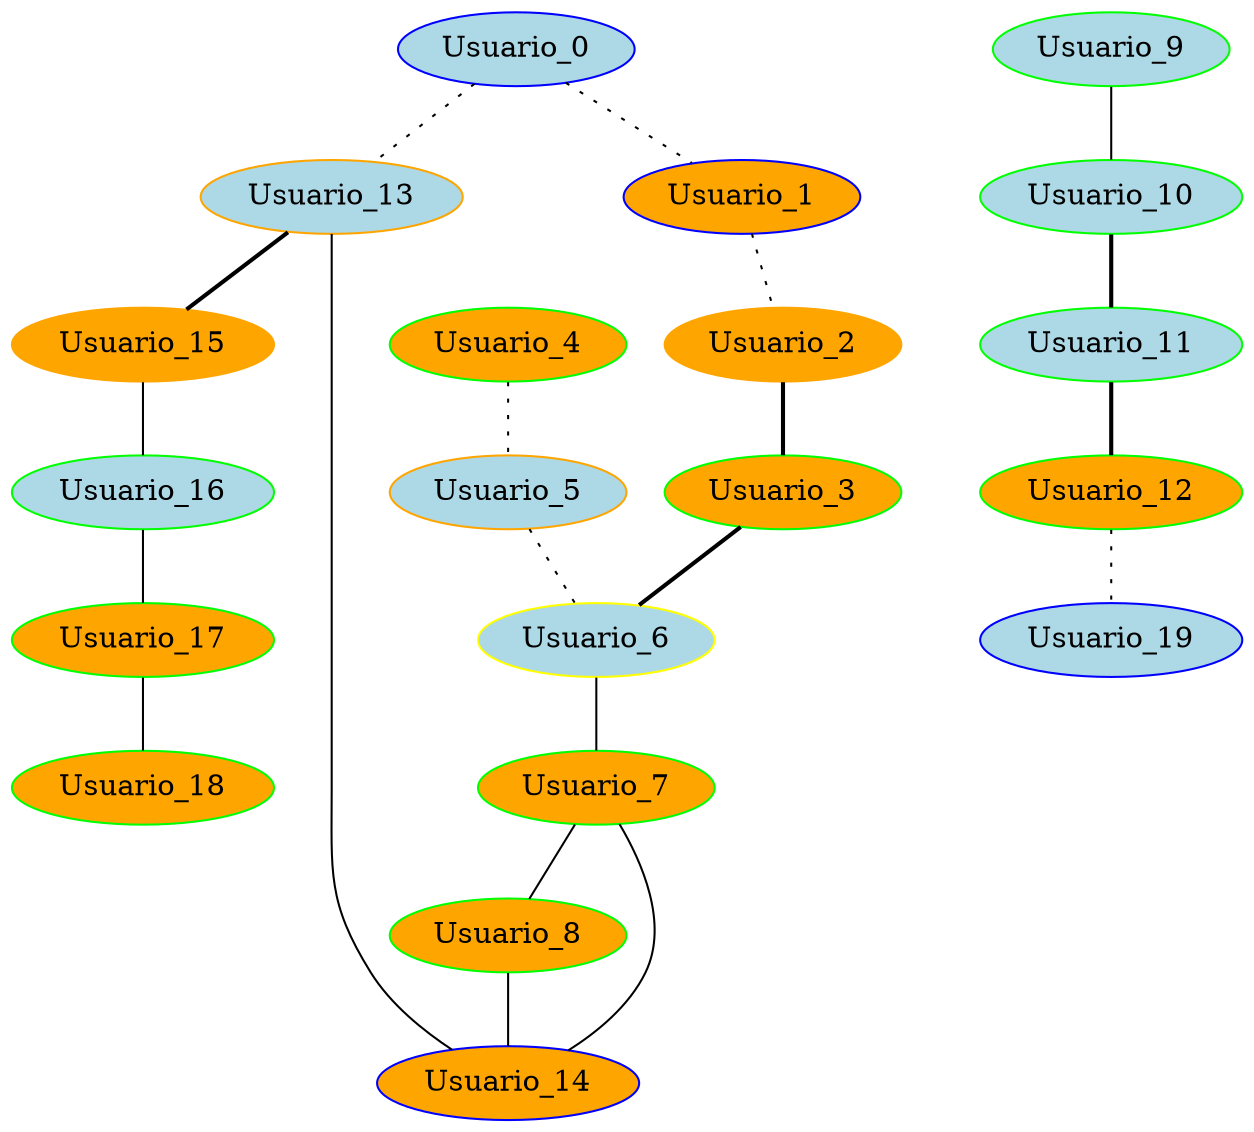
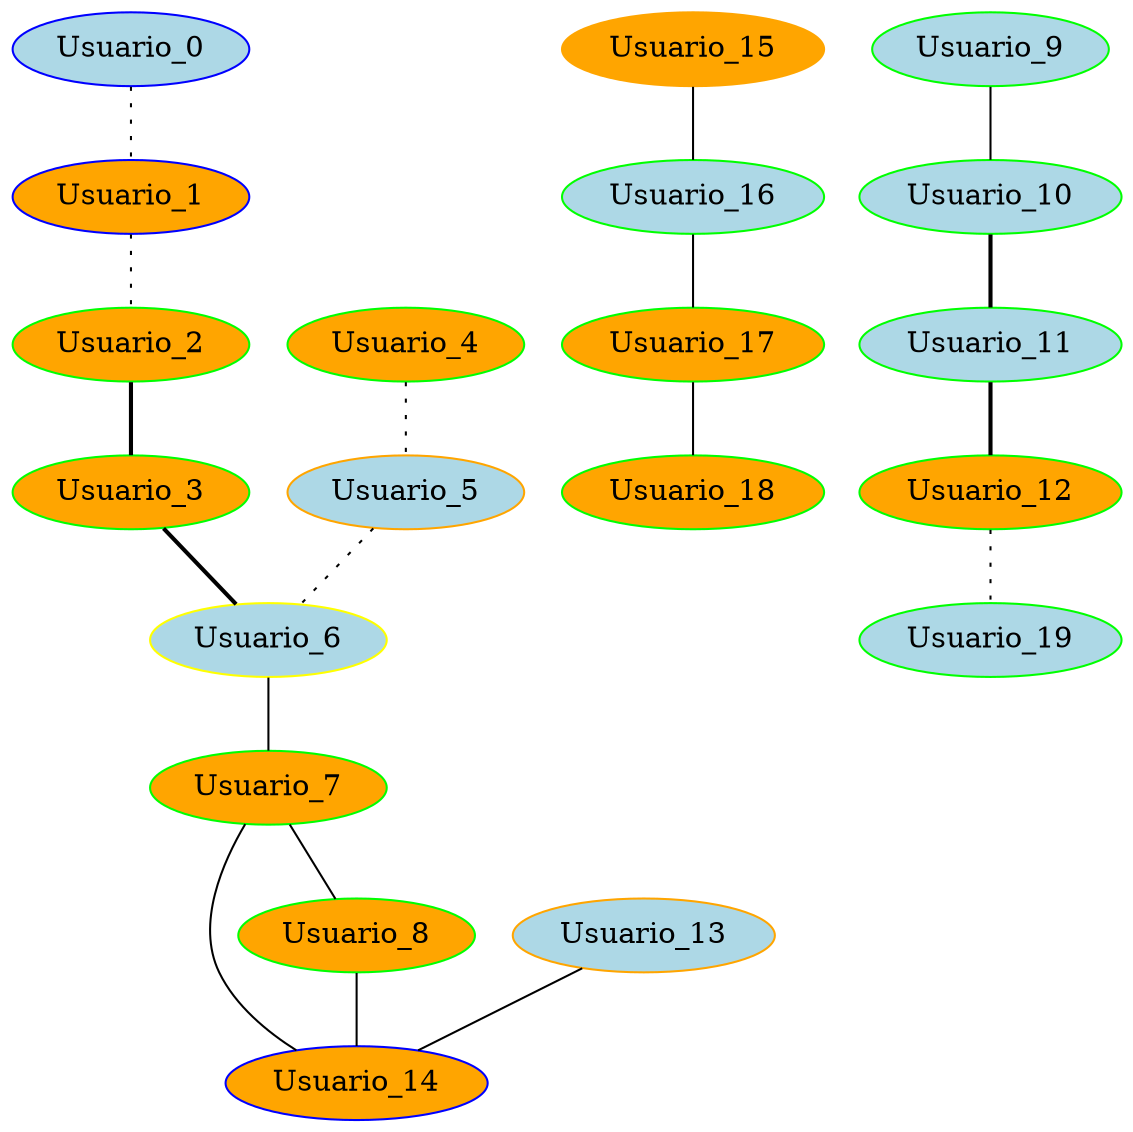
edge "Usuario_0" -- "Usuario_13": removed
edge "Usuario_13" -- "Usuario_15": removed
node "Usuario_2": color orange -> green
node "Usuario_19": color blue -> green
